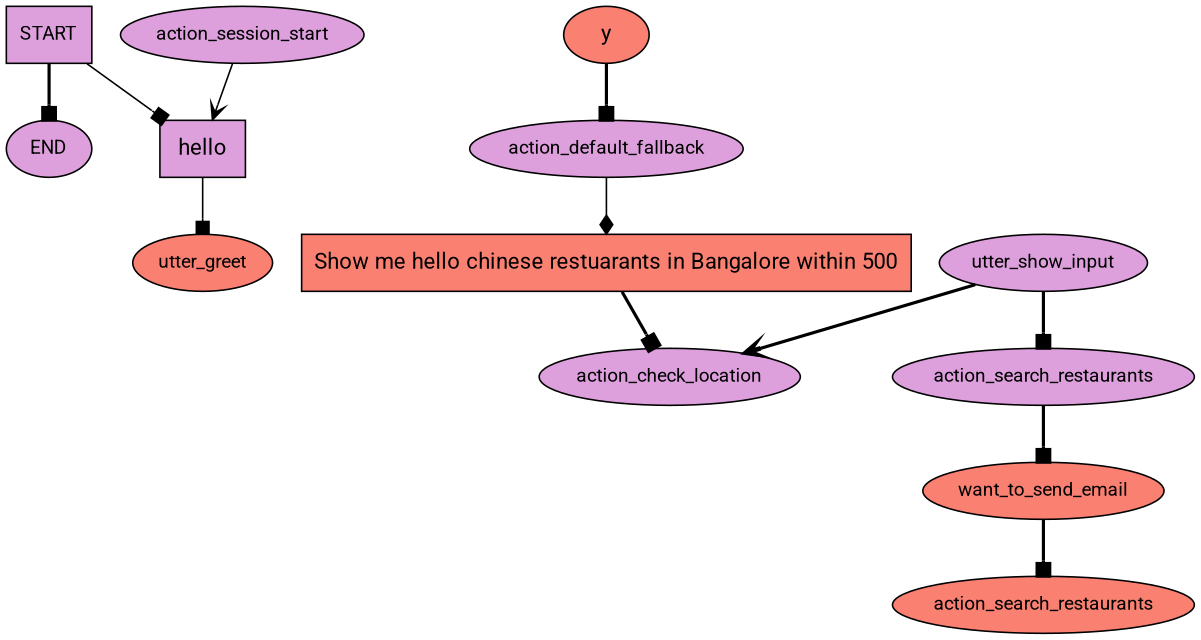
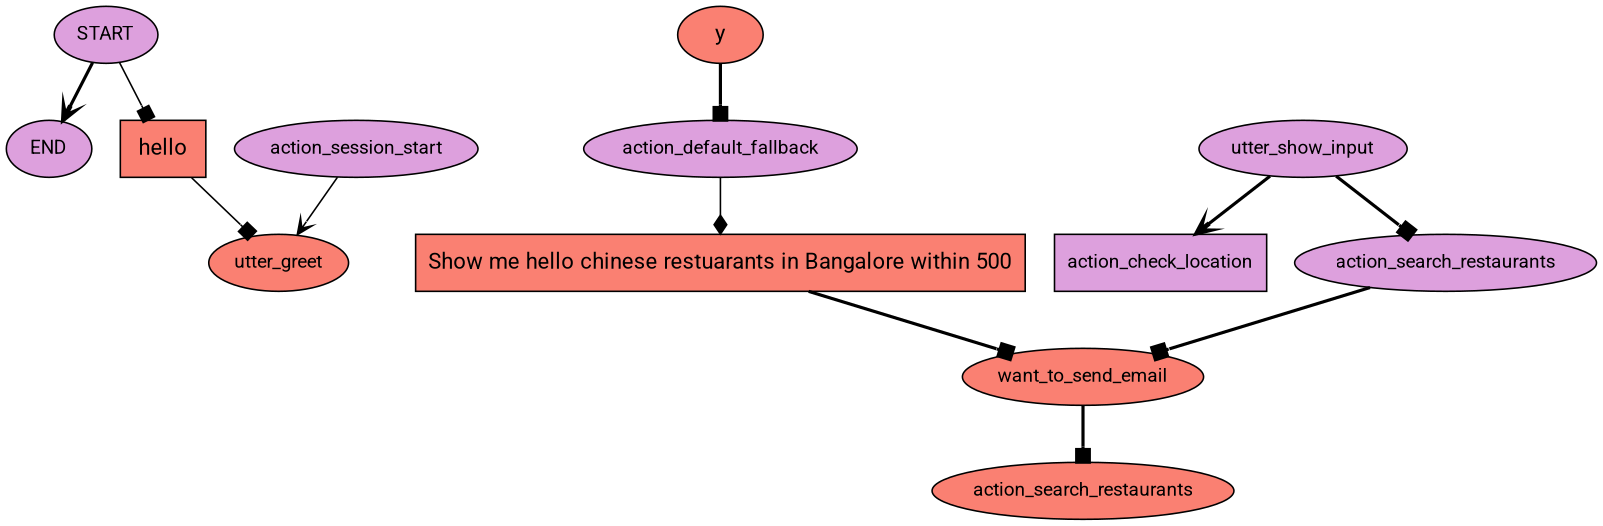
node "START": shape box -> ellipse
edge "START" -> "END": arrowhead box -> vee
edge "action_session_start" -> "hello": now "action_session_start" -> "utter_greet"
node "hello": fillcolor plum -> salmon
edge "Show me hello chinese restuarants in Bangalore within 500" -> "action_check_location": now "Show me hello chinese restuarants in Bangalore within 500" -> "want_to_send_email"
node "action_check_location": shape ellipse -> box
